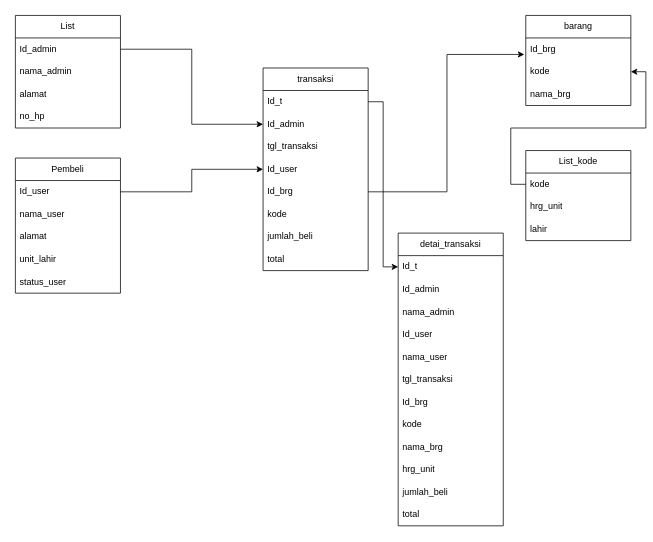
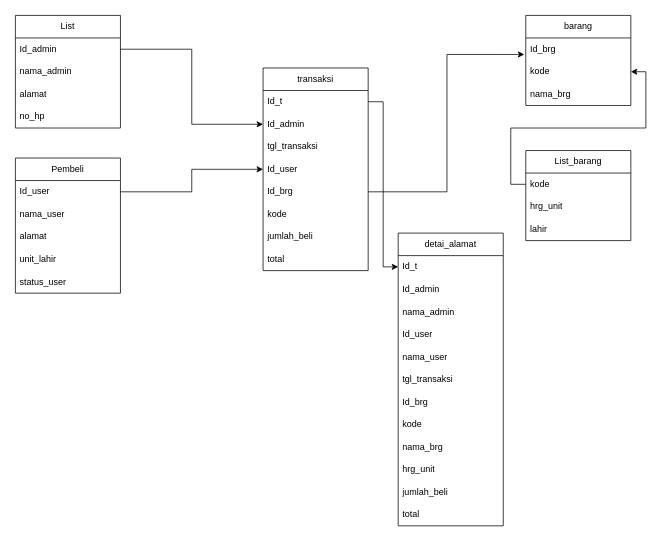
node "List_kode": label "List_kode" -> "List_barang"
node "detai_transaksi": label "detai_transaksi" -> "detai_alamat"
